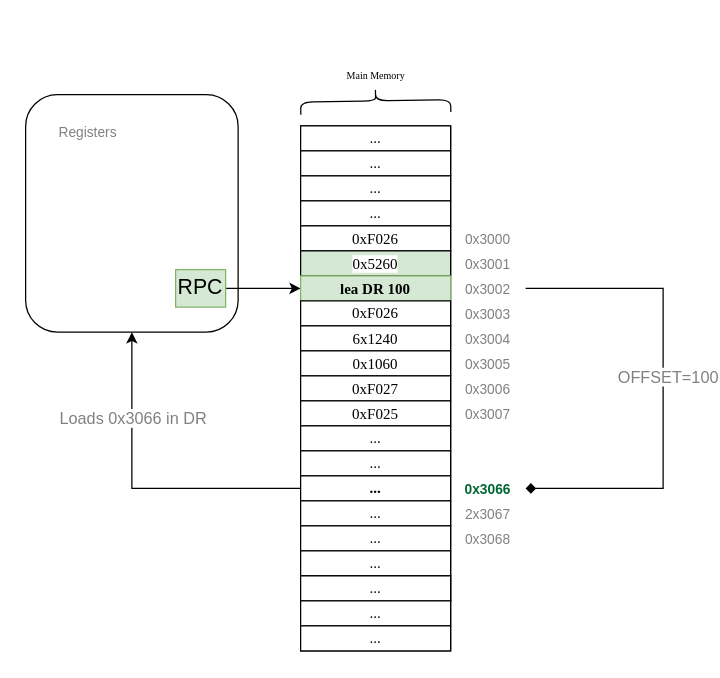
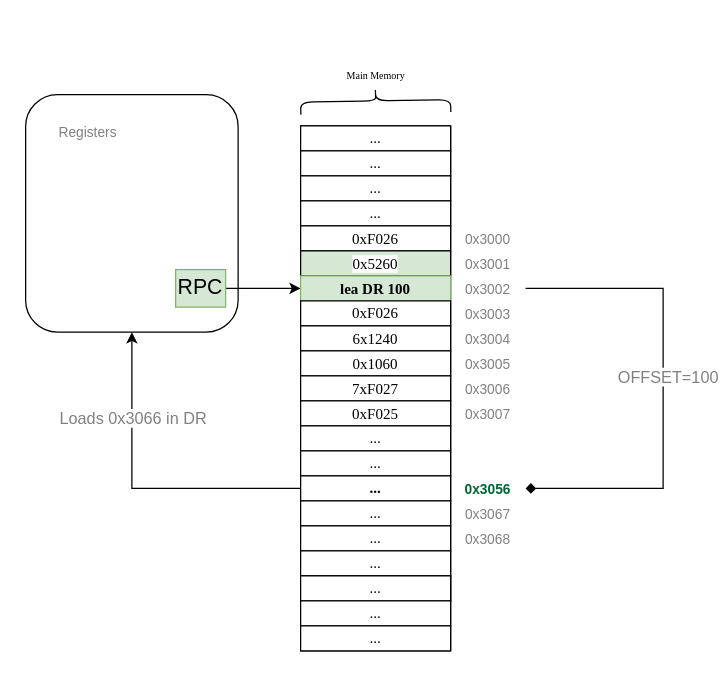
node "0xF027": label "0xF027" -> "7xF027"
node "0x3066": label "0x3066" -> "0x3056"
node "2x3067": label "2x3067" -> "0x3067"
